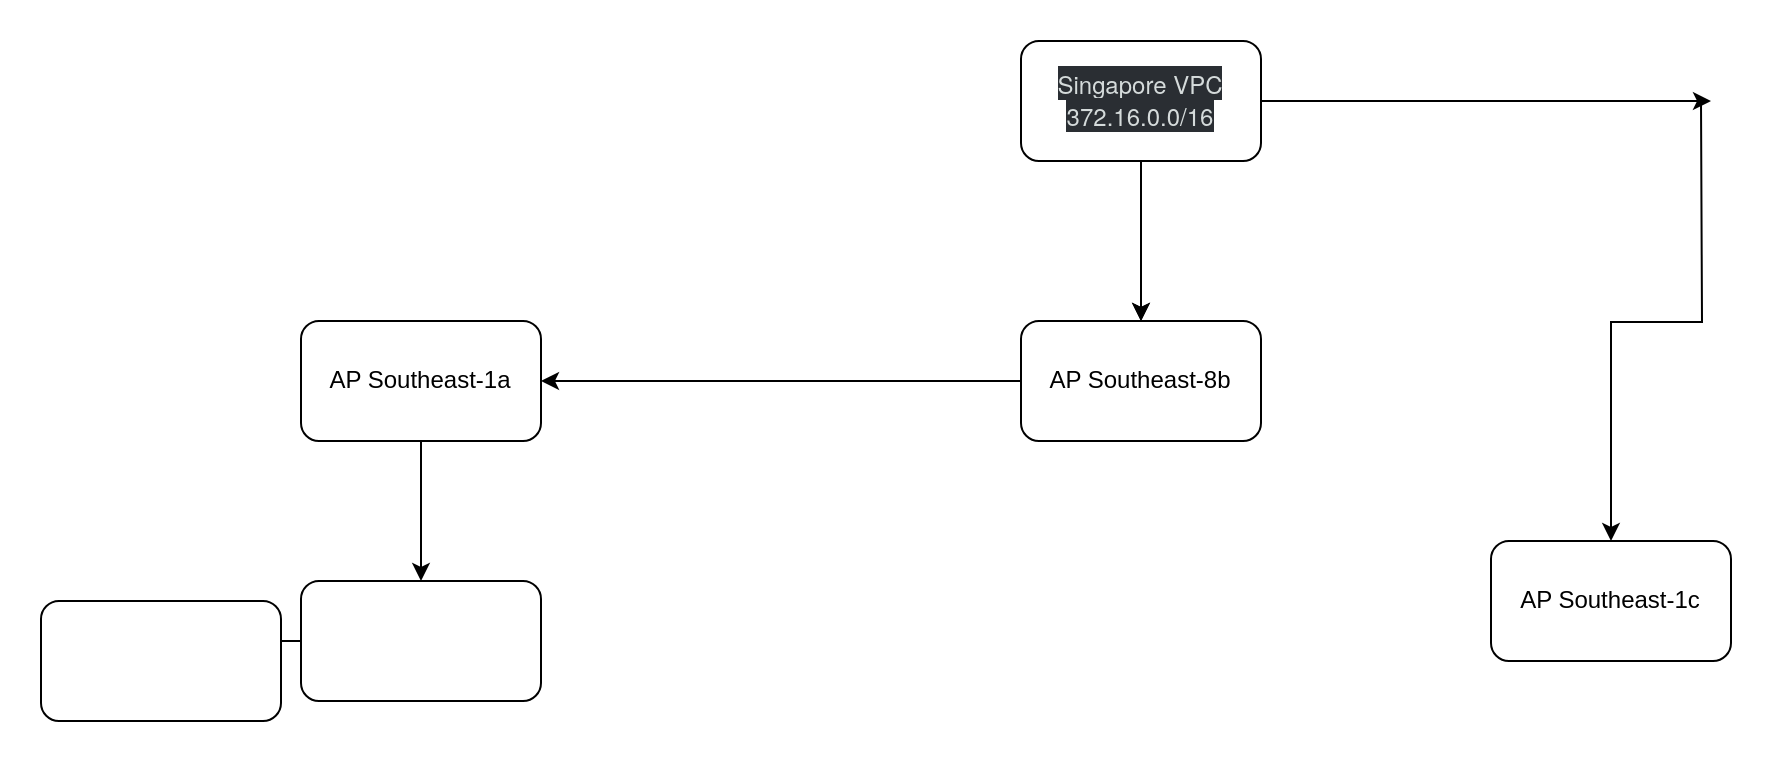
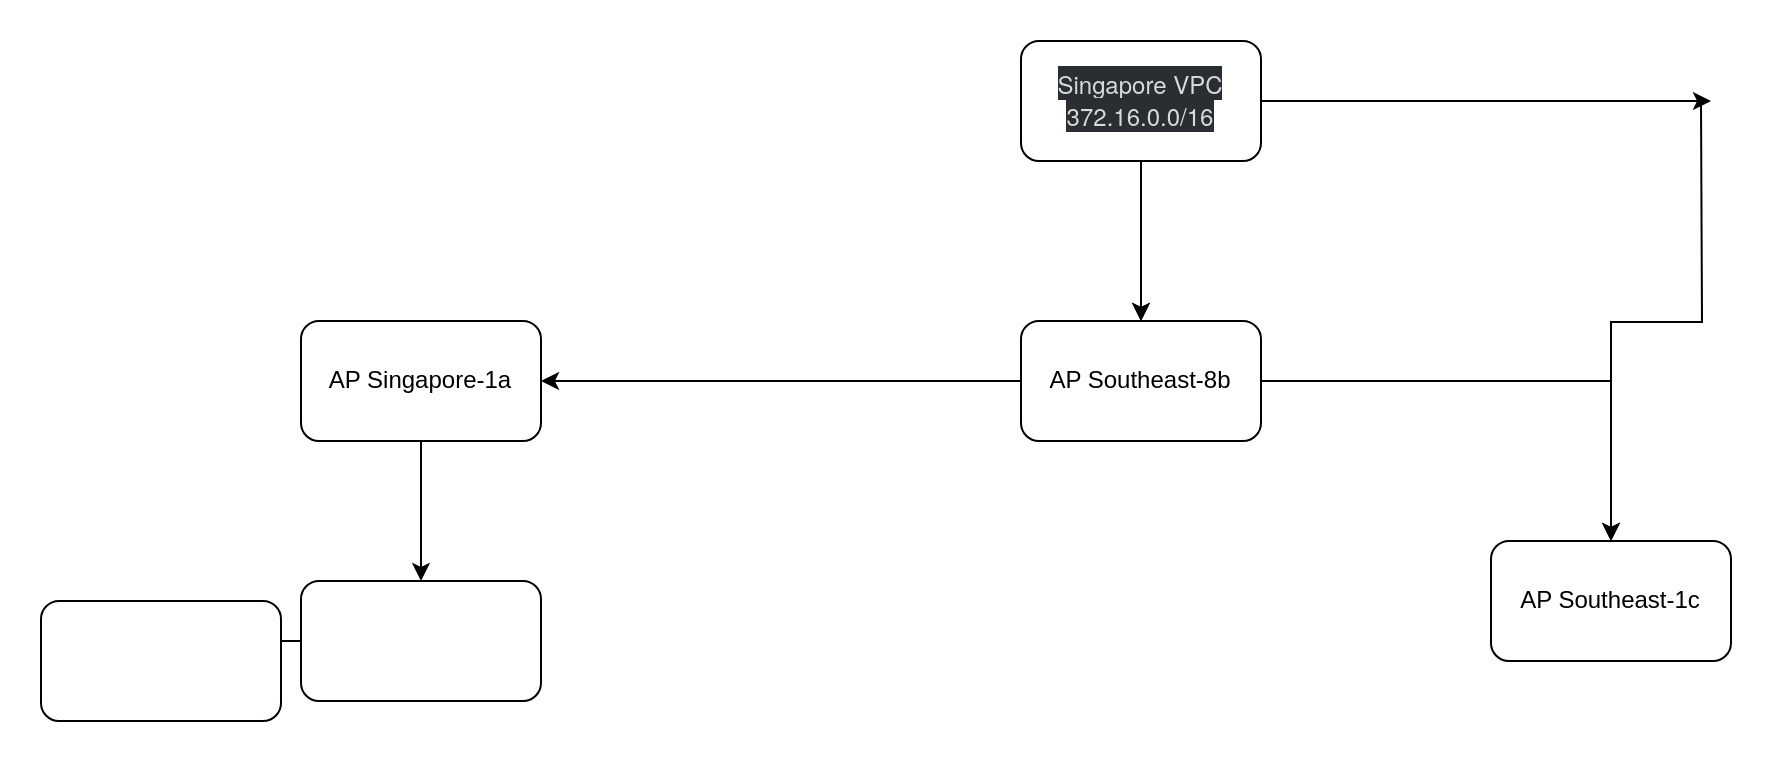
node "AP Southeast-1a": label "AP Southeast-1a" -> "AP Singapore-1a"
edge "AP Southeast-8b" -> "AP Southeast-1c": added
